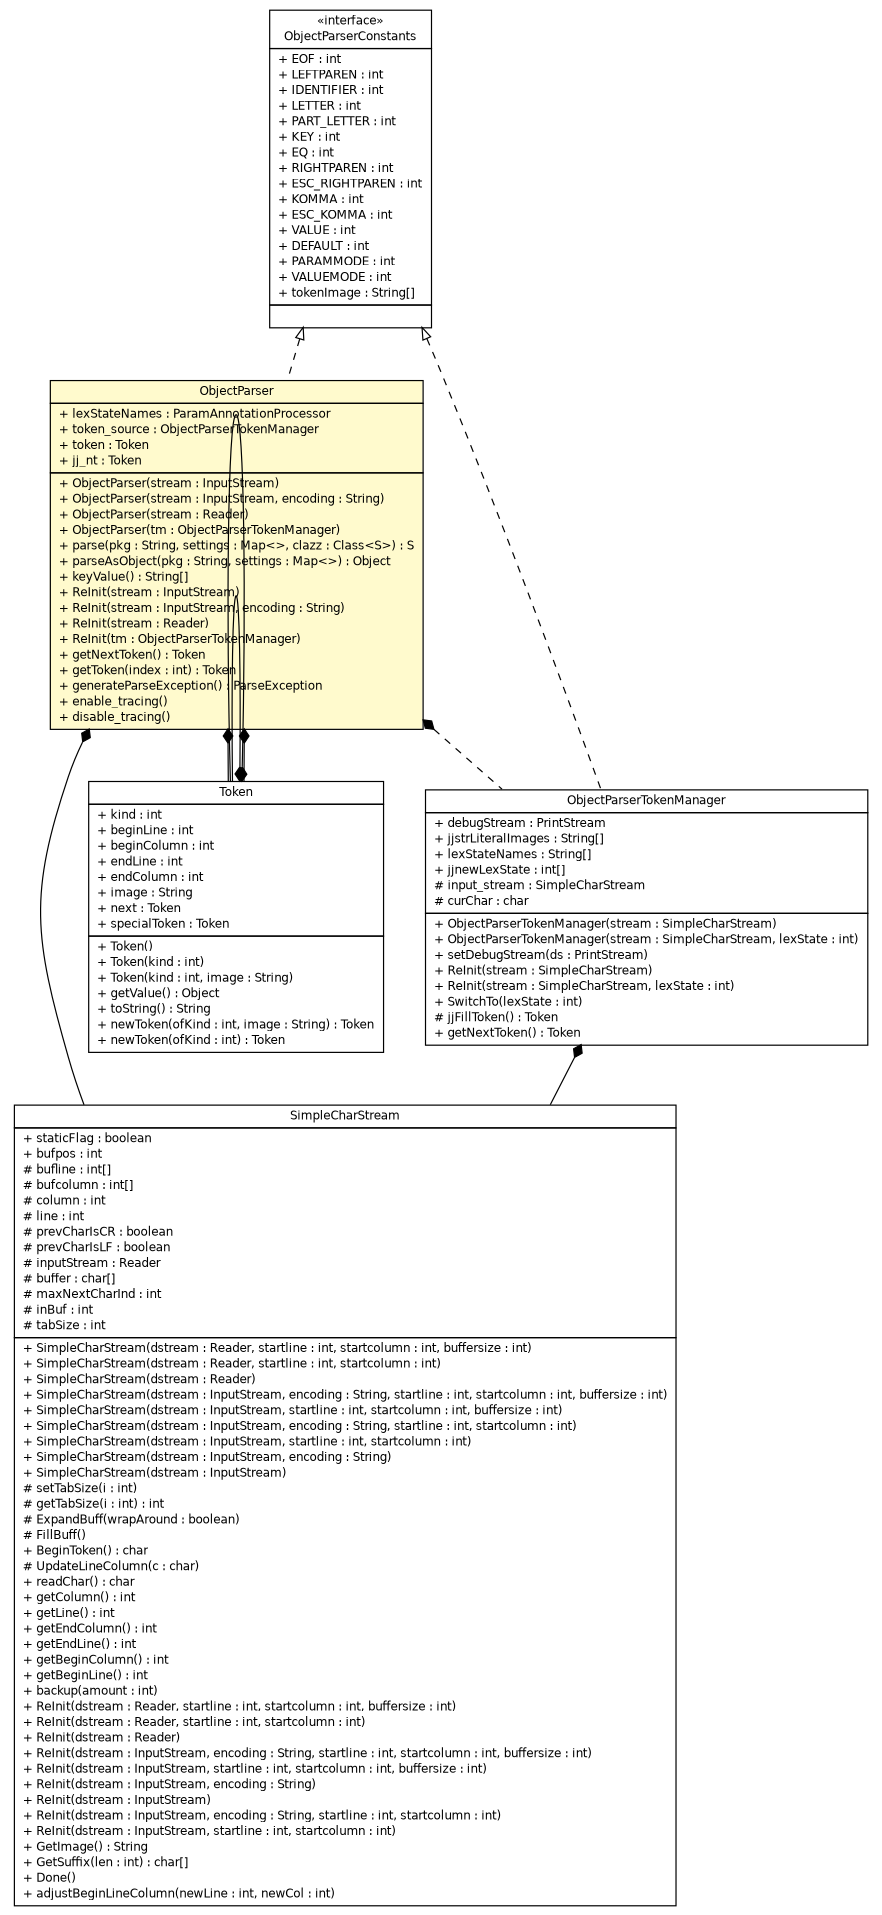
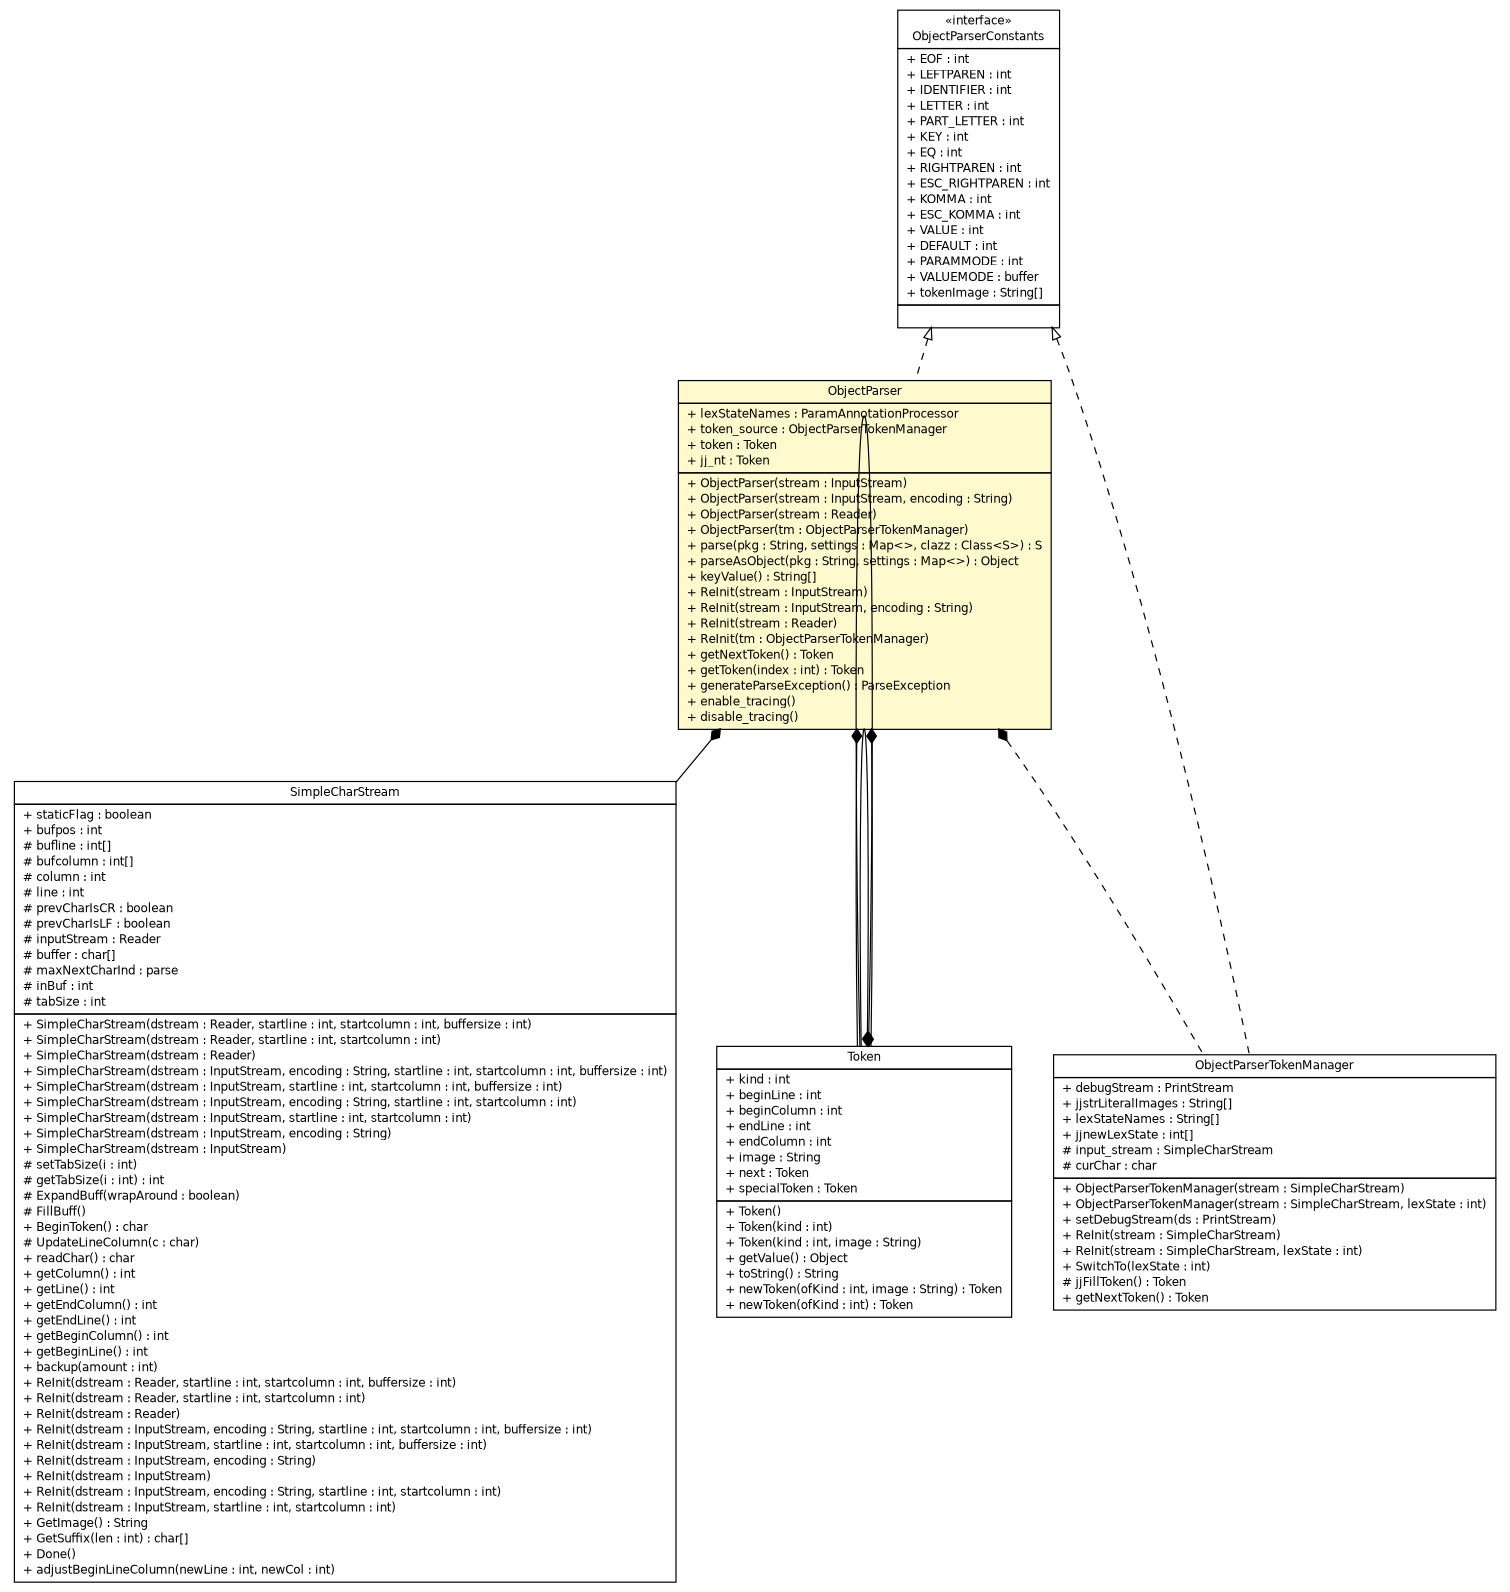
node "ObjectParserConstants": text "+ VALUEMODE : int" -> "+ VALUEMODE : buffer"
edge "ObjectParserTokenManager" -- "SimpleCharStream": removed
node "SimpleCharStream": text "# maxNextCharInd : int" -> "# maxNextCharInd : parse"
